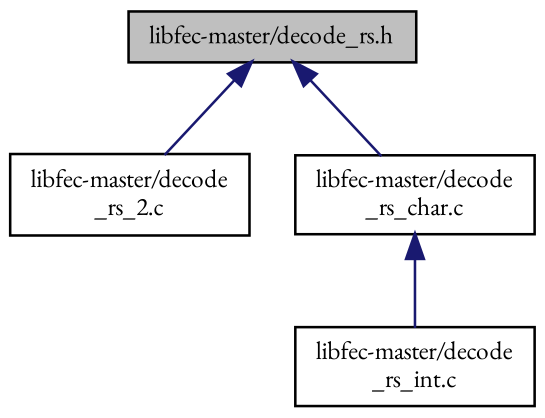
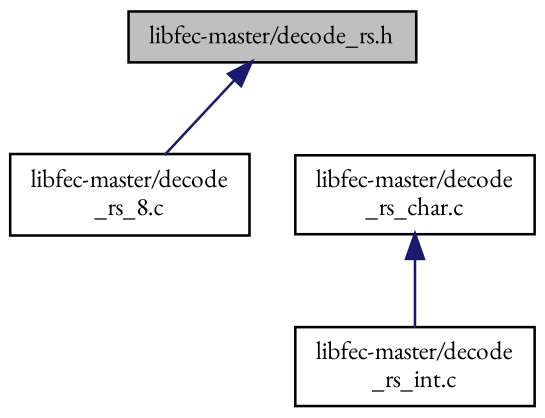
edge "libfec-master/decode _rs_char.c" -> "libfec-master/decode_rs.h": removed
node "libfec-master/decode _rs_2.c": label "libfec-master/decode _rs_2.c" -> "libfec-master/decode _rs_8.c"
